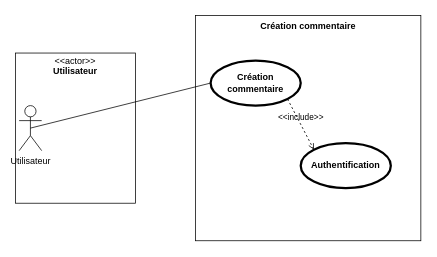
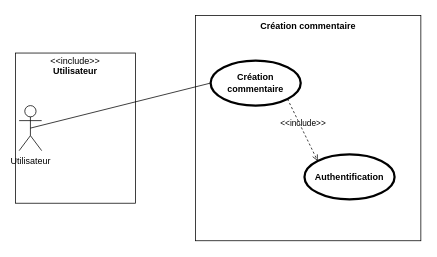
node "<<actor>> Utilisateur": label "<<actor>> Utilisateur" -> "<<include>> Utilisateur"
node "Authentification": moved (345, 165) -> (349, 177)
